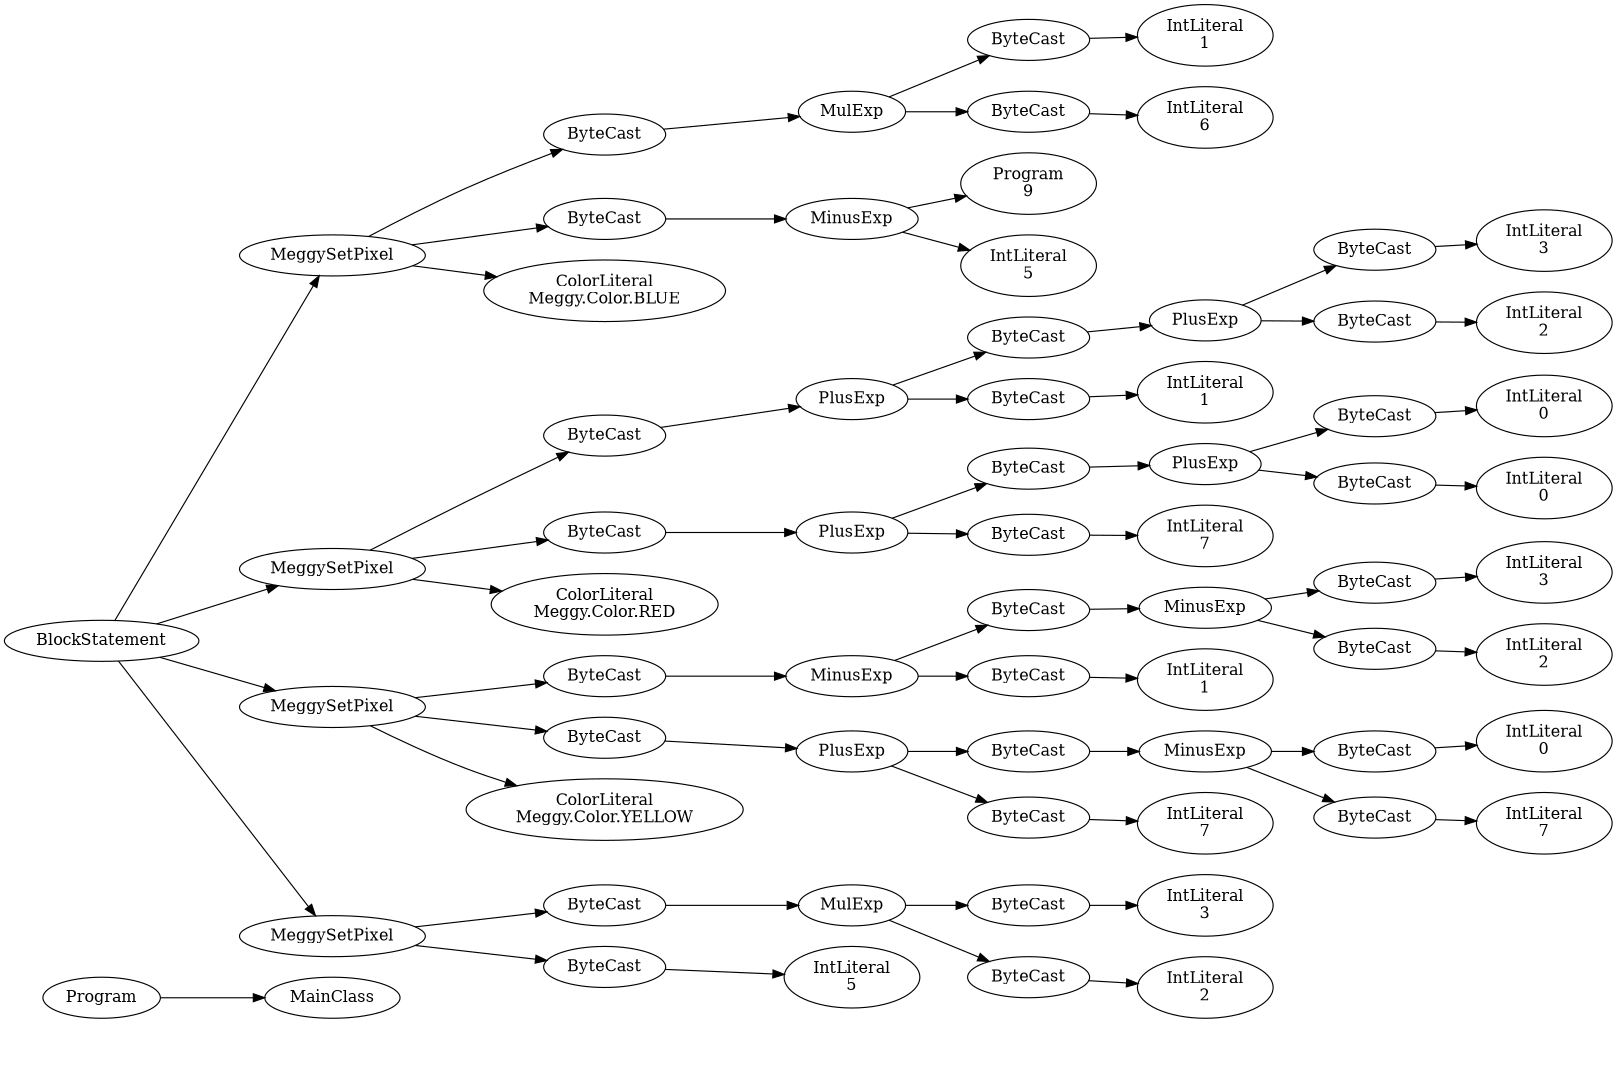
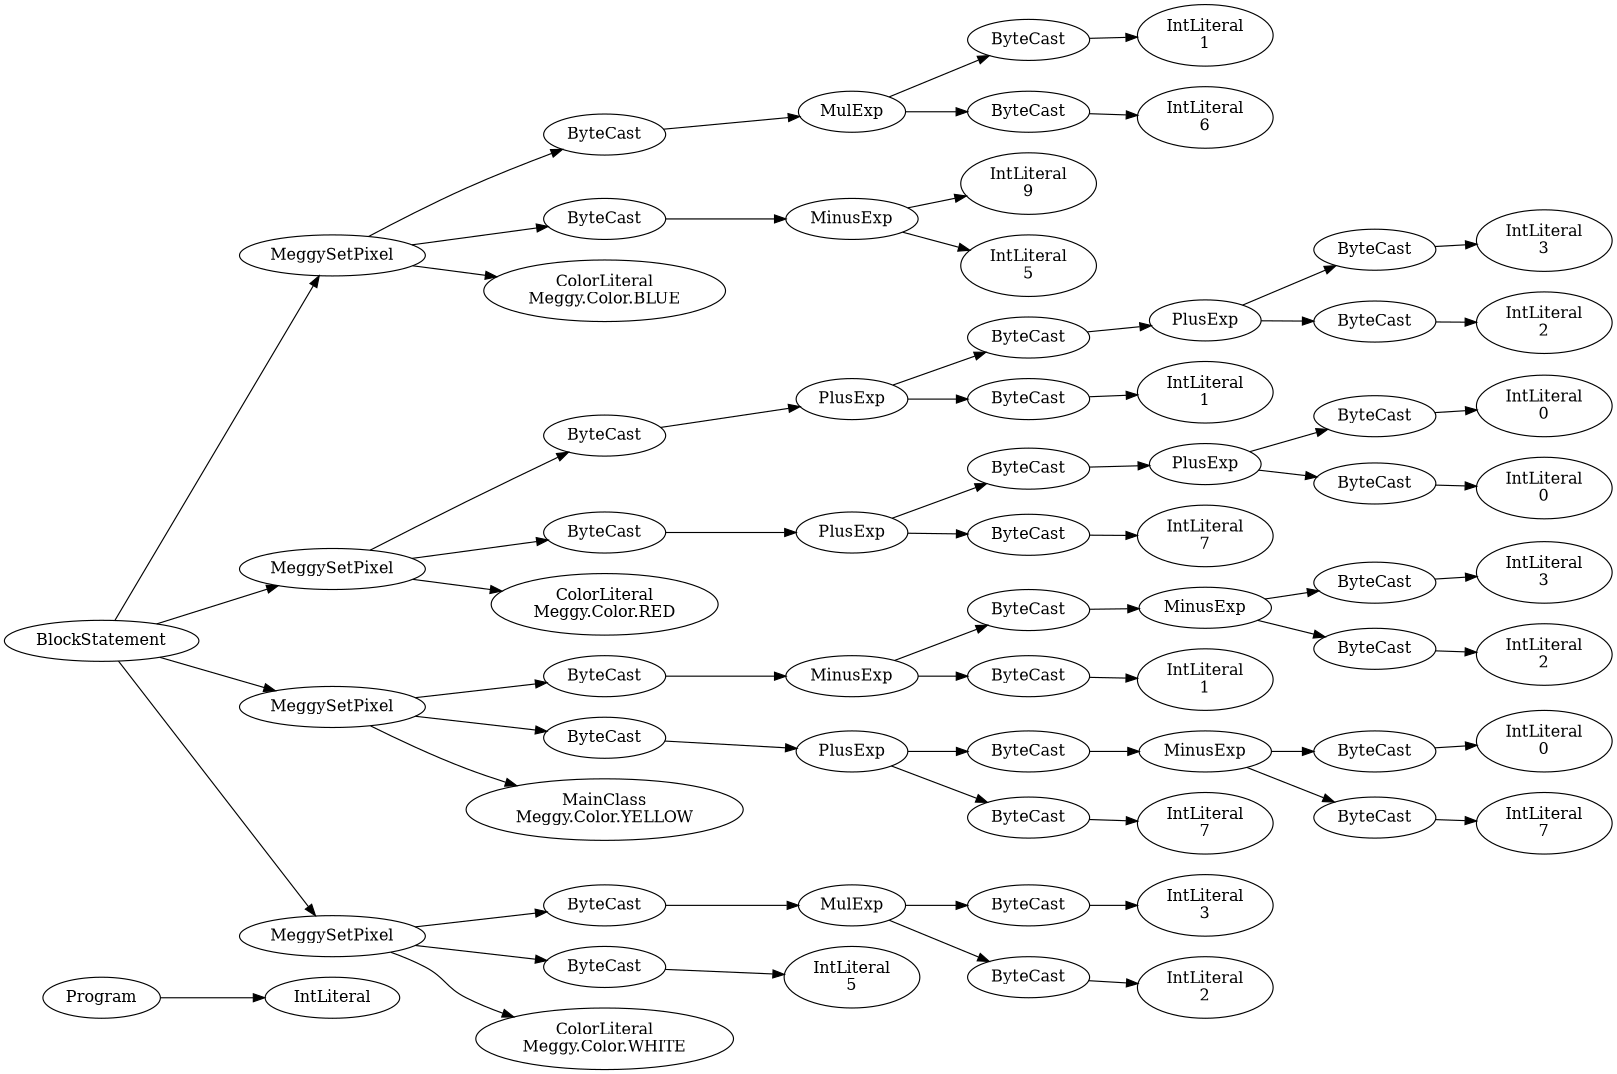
node "Program 9": label "Program 9" -> "IntLiteral 9"
node "ColorLiteral Meggy.Color.YELLOW": label "ColorLiteral Meggy.Color.YELLOW" -> "MainClass Meggy.Color.YELLOW"
node "MainClass": label "MainClass" -> "IntLiteral"
node "ColorLiteral Meggy.Color.WHITE": added
